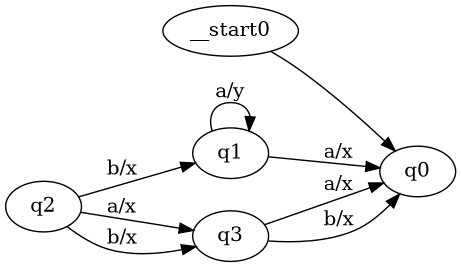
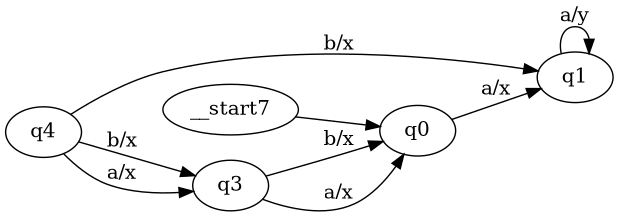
node "__start0": label "__start0" -> "__start7"
edge "q1" -> "q0": reversed
node "q2": label "q2" -> "q4"
